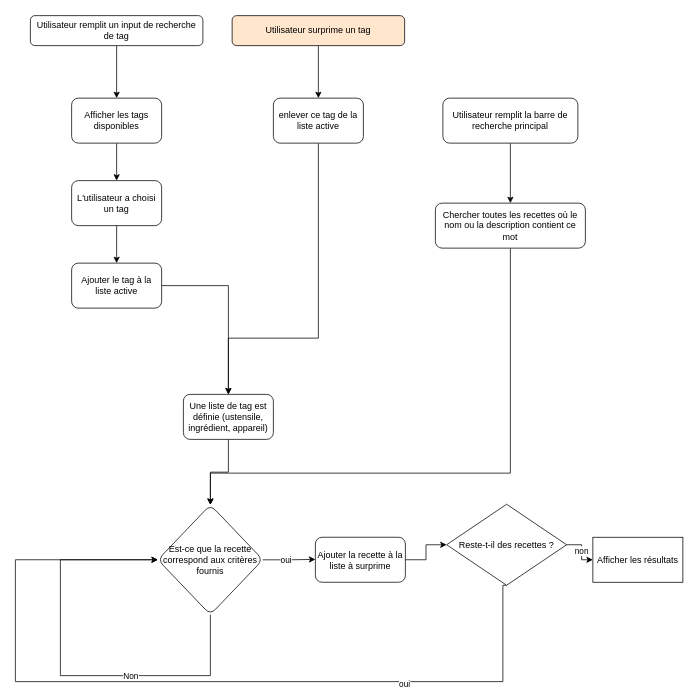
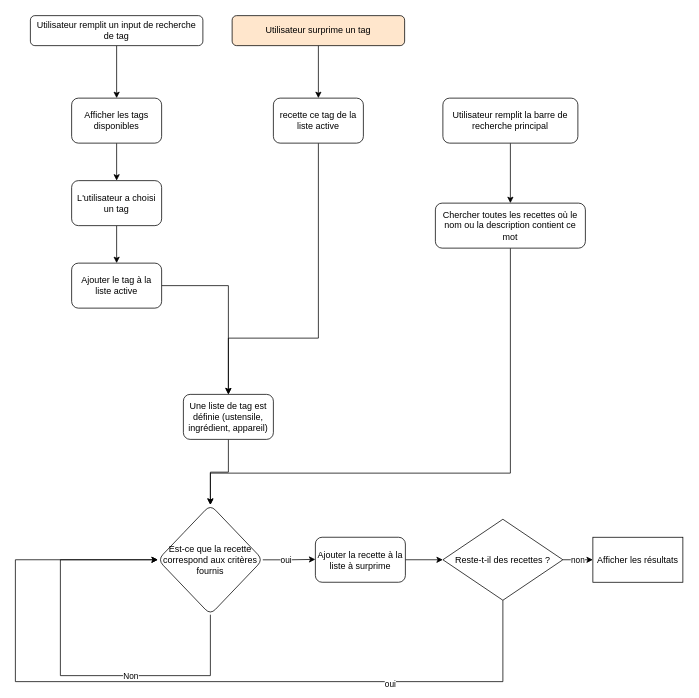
node "enlever ce tag de la liste active": label "enlever ce tag de la liste active" -> "recette ce tag de la liste active"
node "Reste-t-il des recettes ?": moved (507, 545) -> (503, 560)
